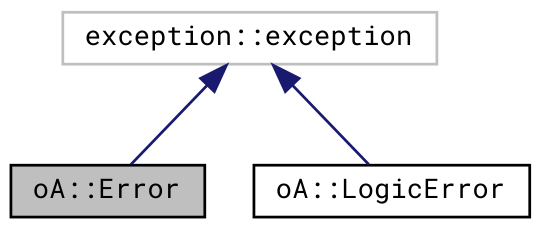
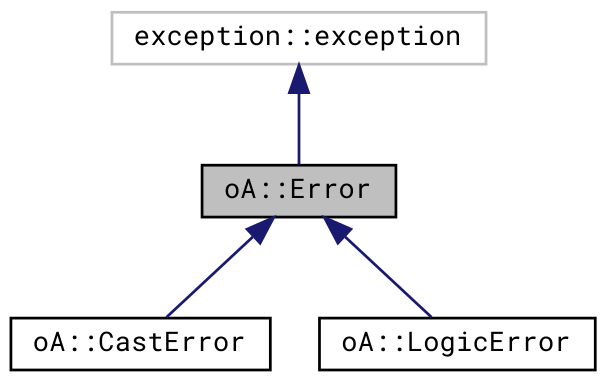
edge "oA::LogicError" -> "exception::exception": now "oA::LogicError" -> "oA::Error"
node "oA::CastError": added
